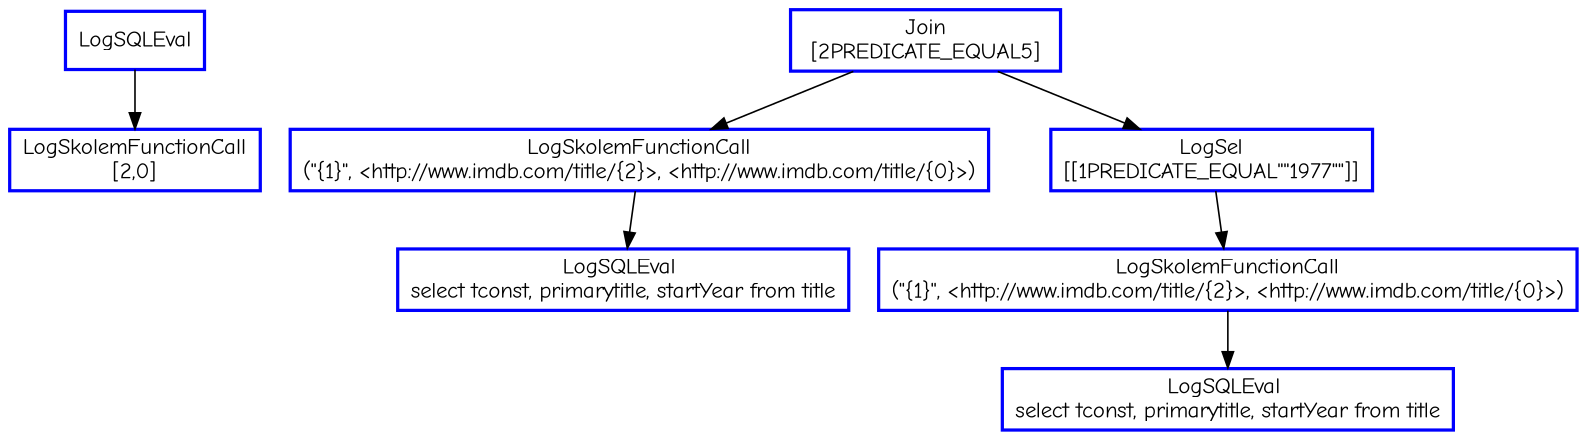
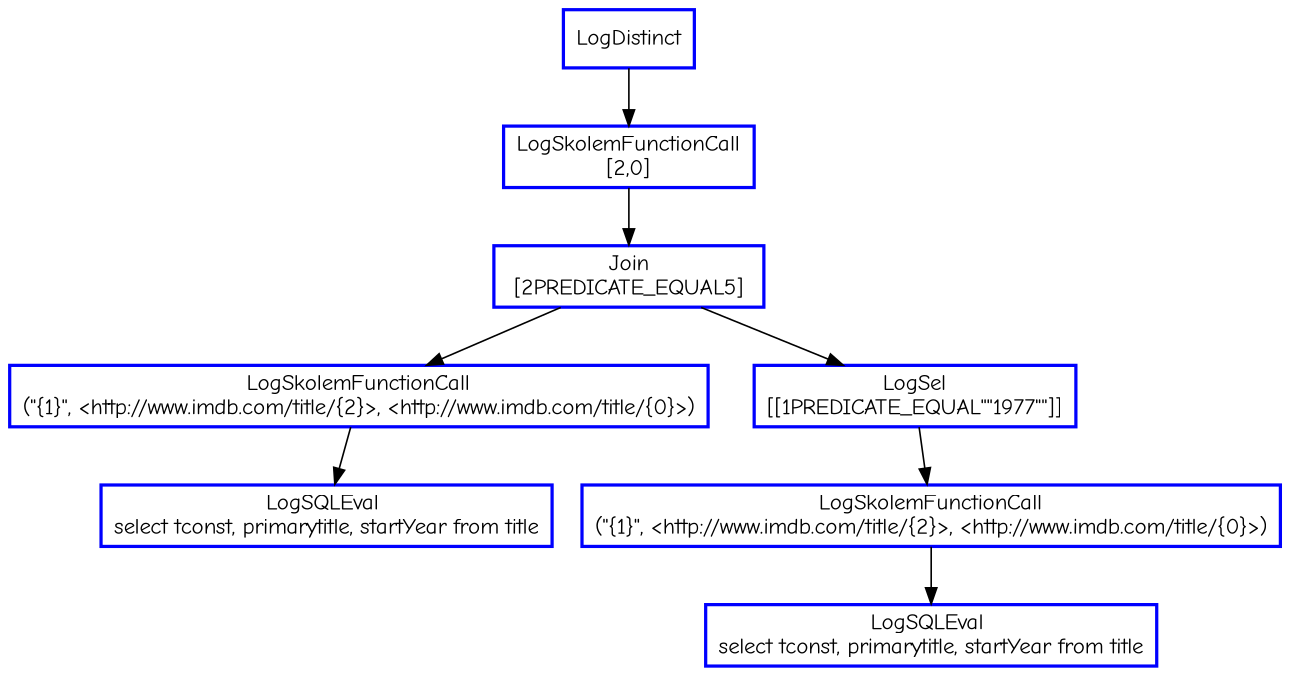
node "LogSQLEval": label "LogSQLEval" -> "LogDistinct"
edge "LogSkolemFunctionCall [2,0]" -> "Join [2PREDICATE_EQUAL5]": added
